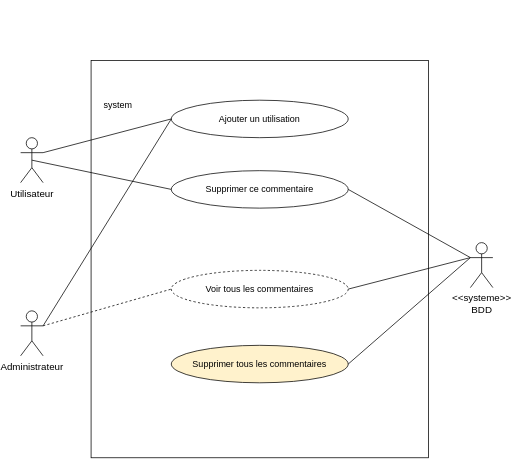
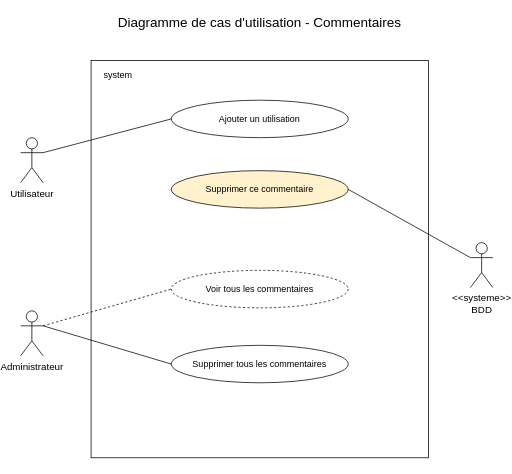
node "Diagramme de cas d'utilisation - Commentaires": added
node "system": moved (118, 105) -> (118, 75)
edge "Utilisateur" -- "Supprimer ce commentaire": removed
node "Supprimer ce commentaire": fillcolor #ffffff -> #fff2cc
edge "Ajouter un utilisation" -- "Administrateur": removed
edge "<<systeme>> BDD" -- "Voir tous les commentaires": removed
edge "<<systeme>> BDD" -- "Supprimer tous les commentaires": removed
edge "Administrateur" -- "Supprimer tous les commentaires": added
node "Supprimer tous les commentaires": fillcolor #fff2cc -> #ffffff
